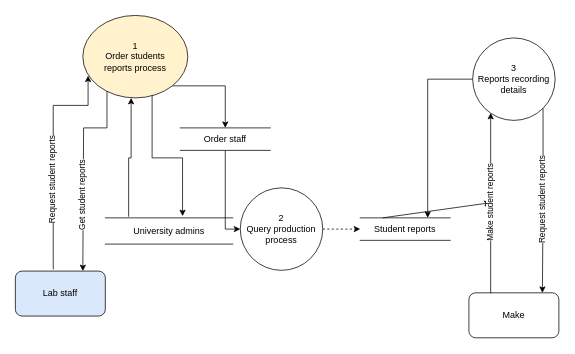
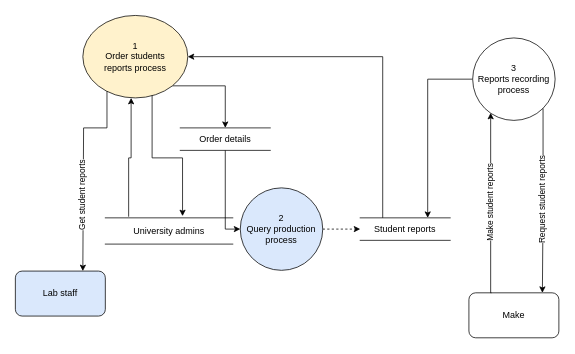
node "3 Reports recording details": label "3 Reports recording details" -> "3 Reports recording process"
node "Order staff": label "Order staff" -> "Order details"
edge "Lab staff" -> "1 Order students reports process": removed, label "Request student reports"
edge "Student reports" -> "Make student reports": now "Student reports" -> "1 Order students reports process"
node "2 Query production process": fillcolor #ffffff -> #dae8fc
